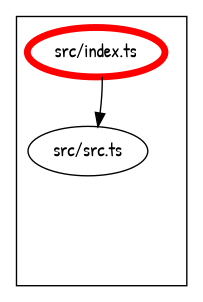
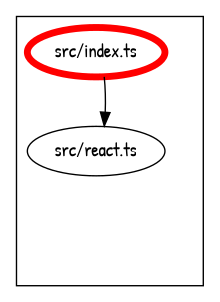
node "src/src.ts": label "src/src.ts" -> "src/react.ts"
